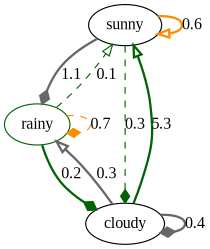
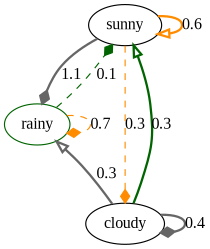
edge "rainy" -> "sunny": arrowhead onormal -> diamond
edge "sunny" -> "cloudy": color darkgreen -> darkorange
edge "cloudy" -> "sunny": label "5.3" -> "0.3"
edge "rainy" -> "cloudy": removed, label "0.2"
